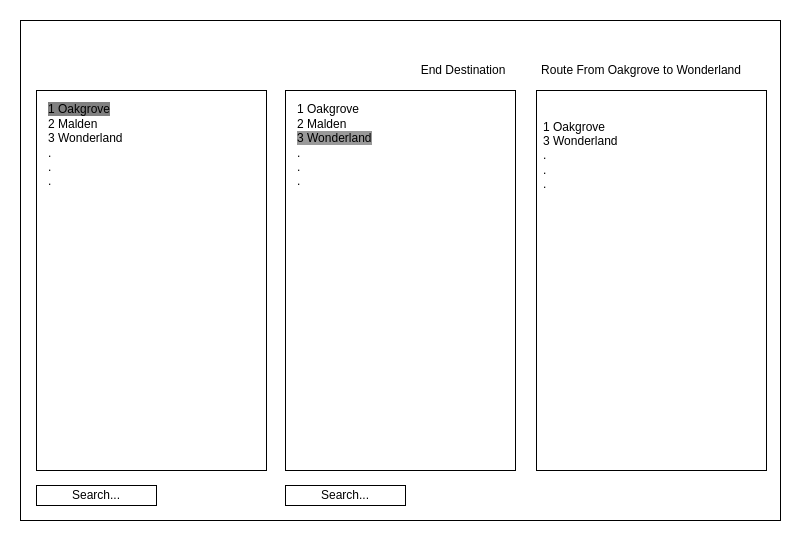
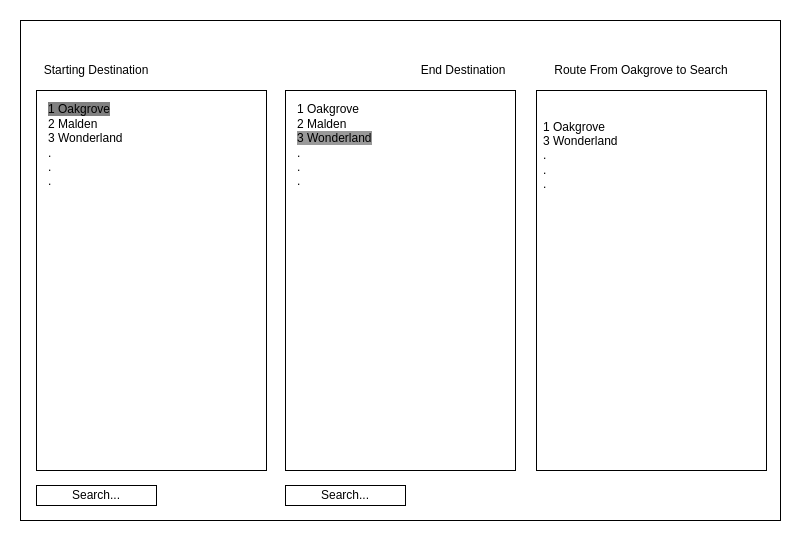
node "Starting Destination": added
node "Route From Oakgrove to Wonderland": label "Route From Oakgrove to Wonderland" -> "Route From Oakgrove to Search"
